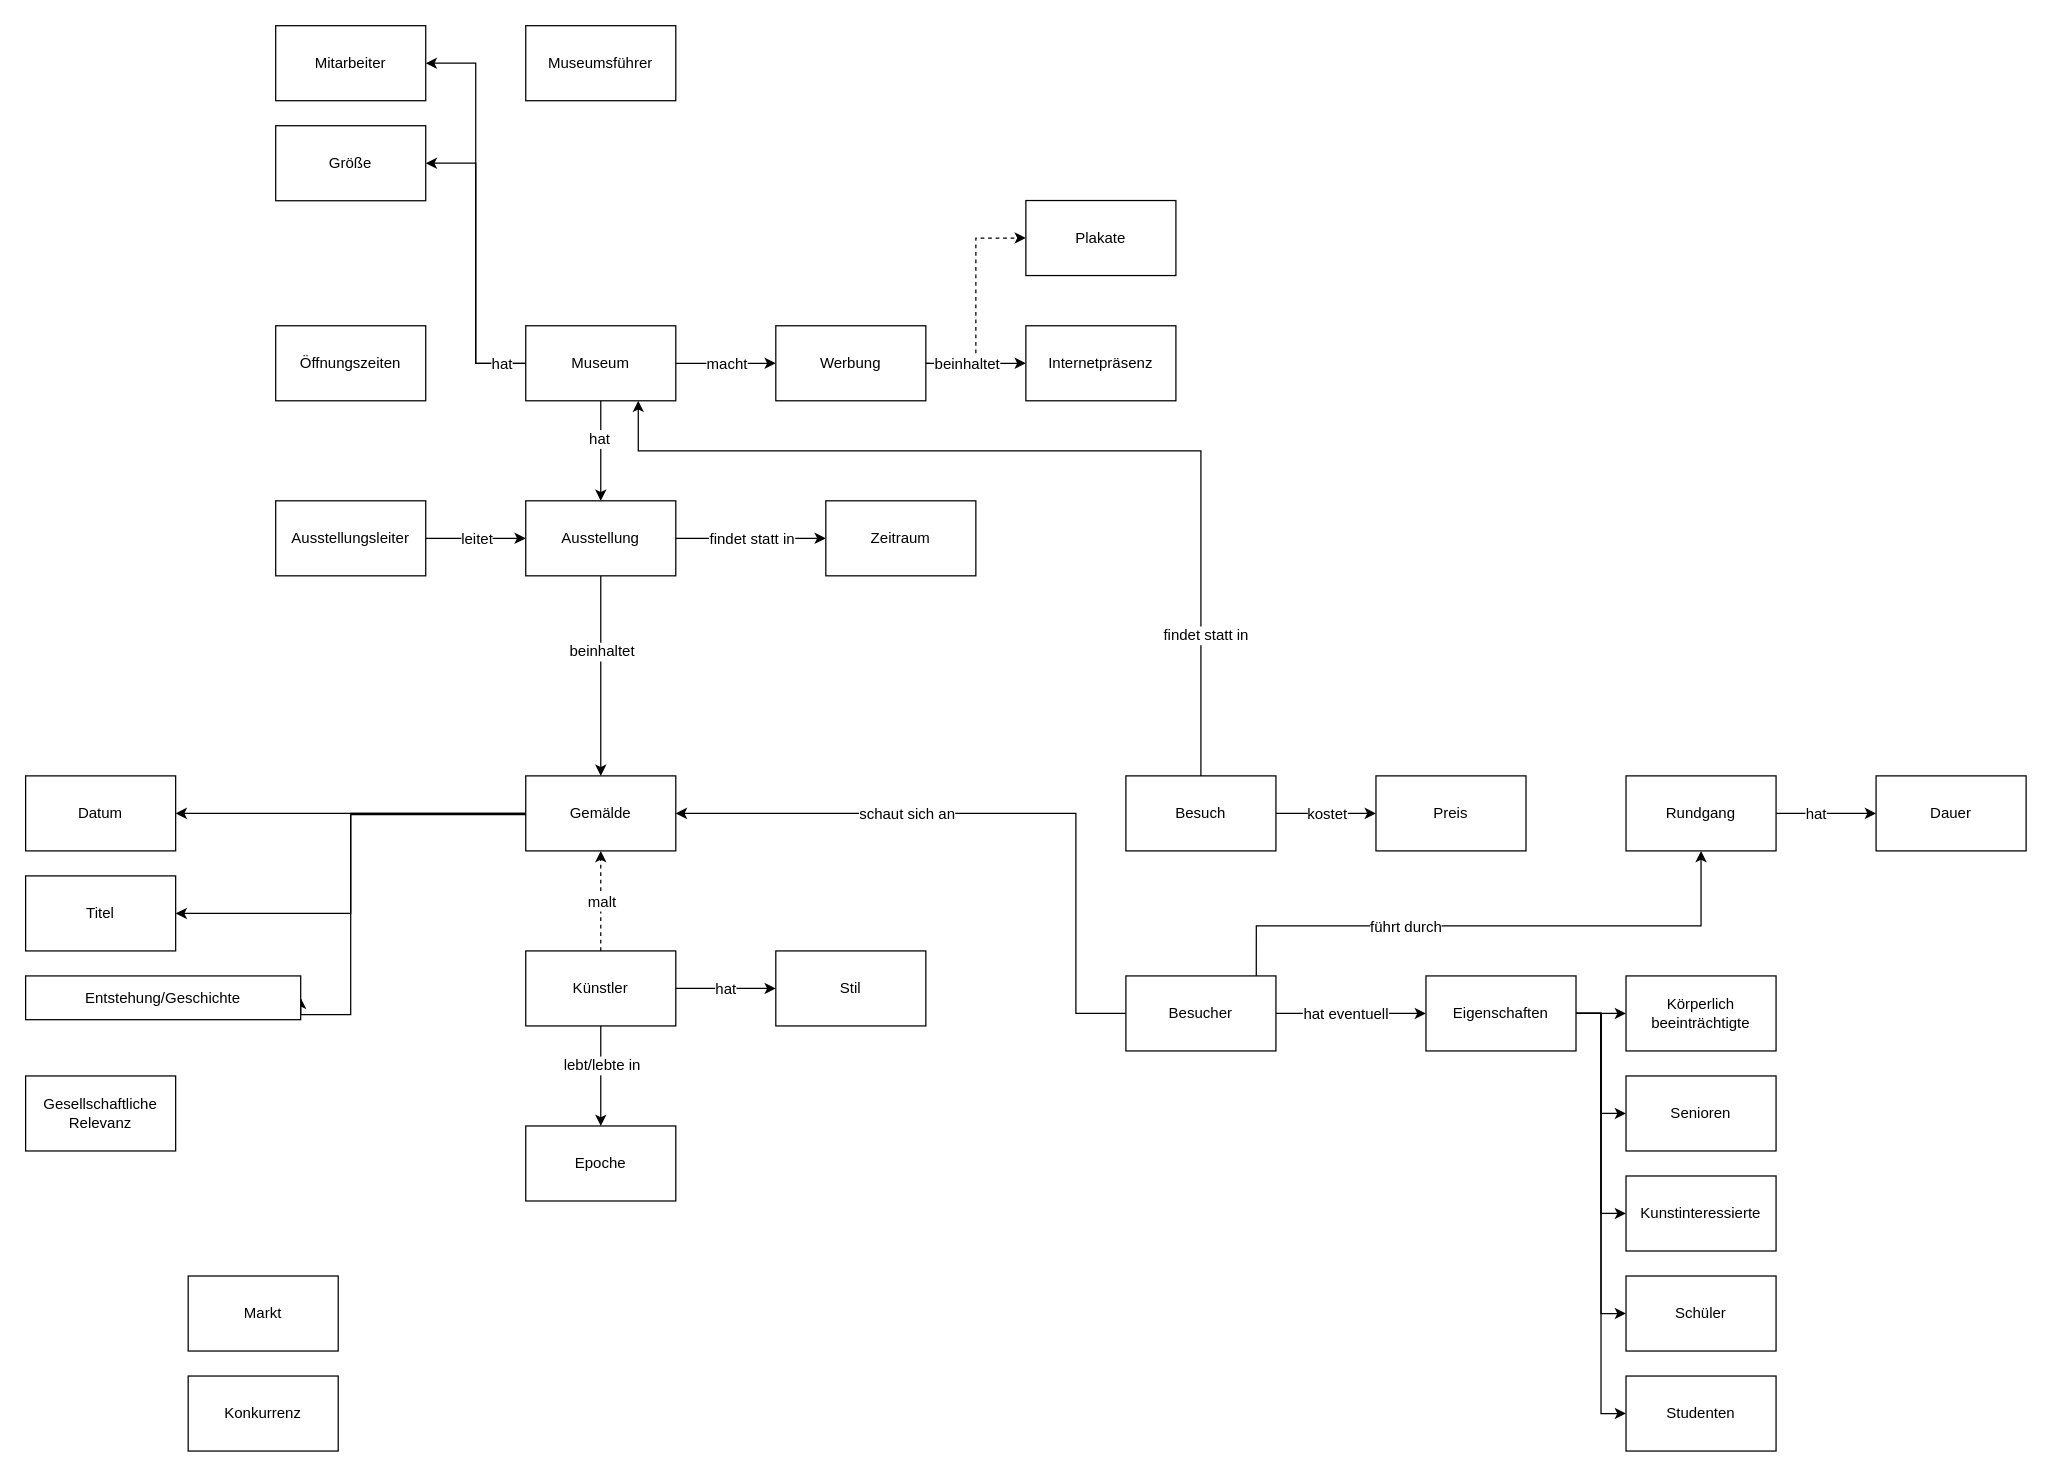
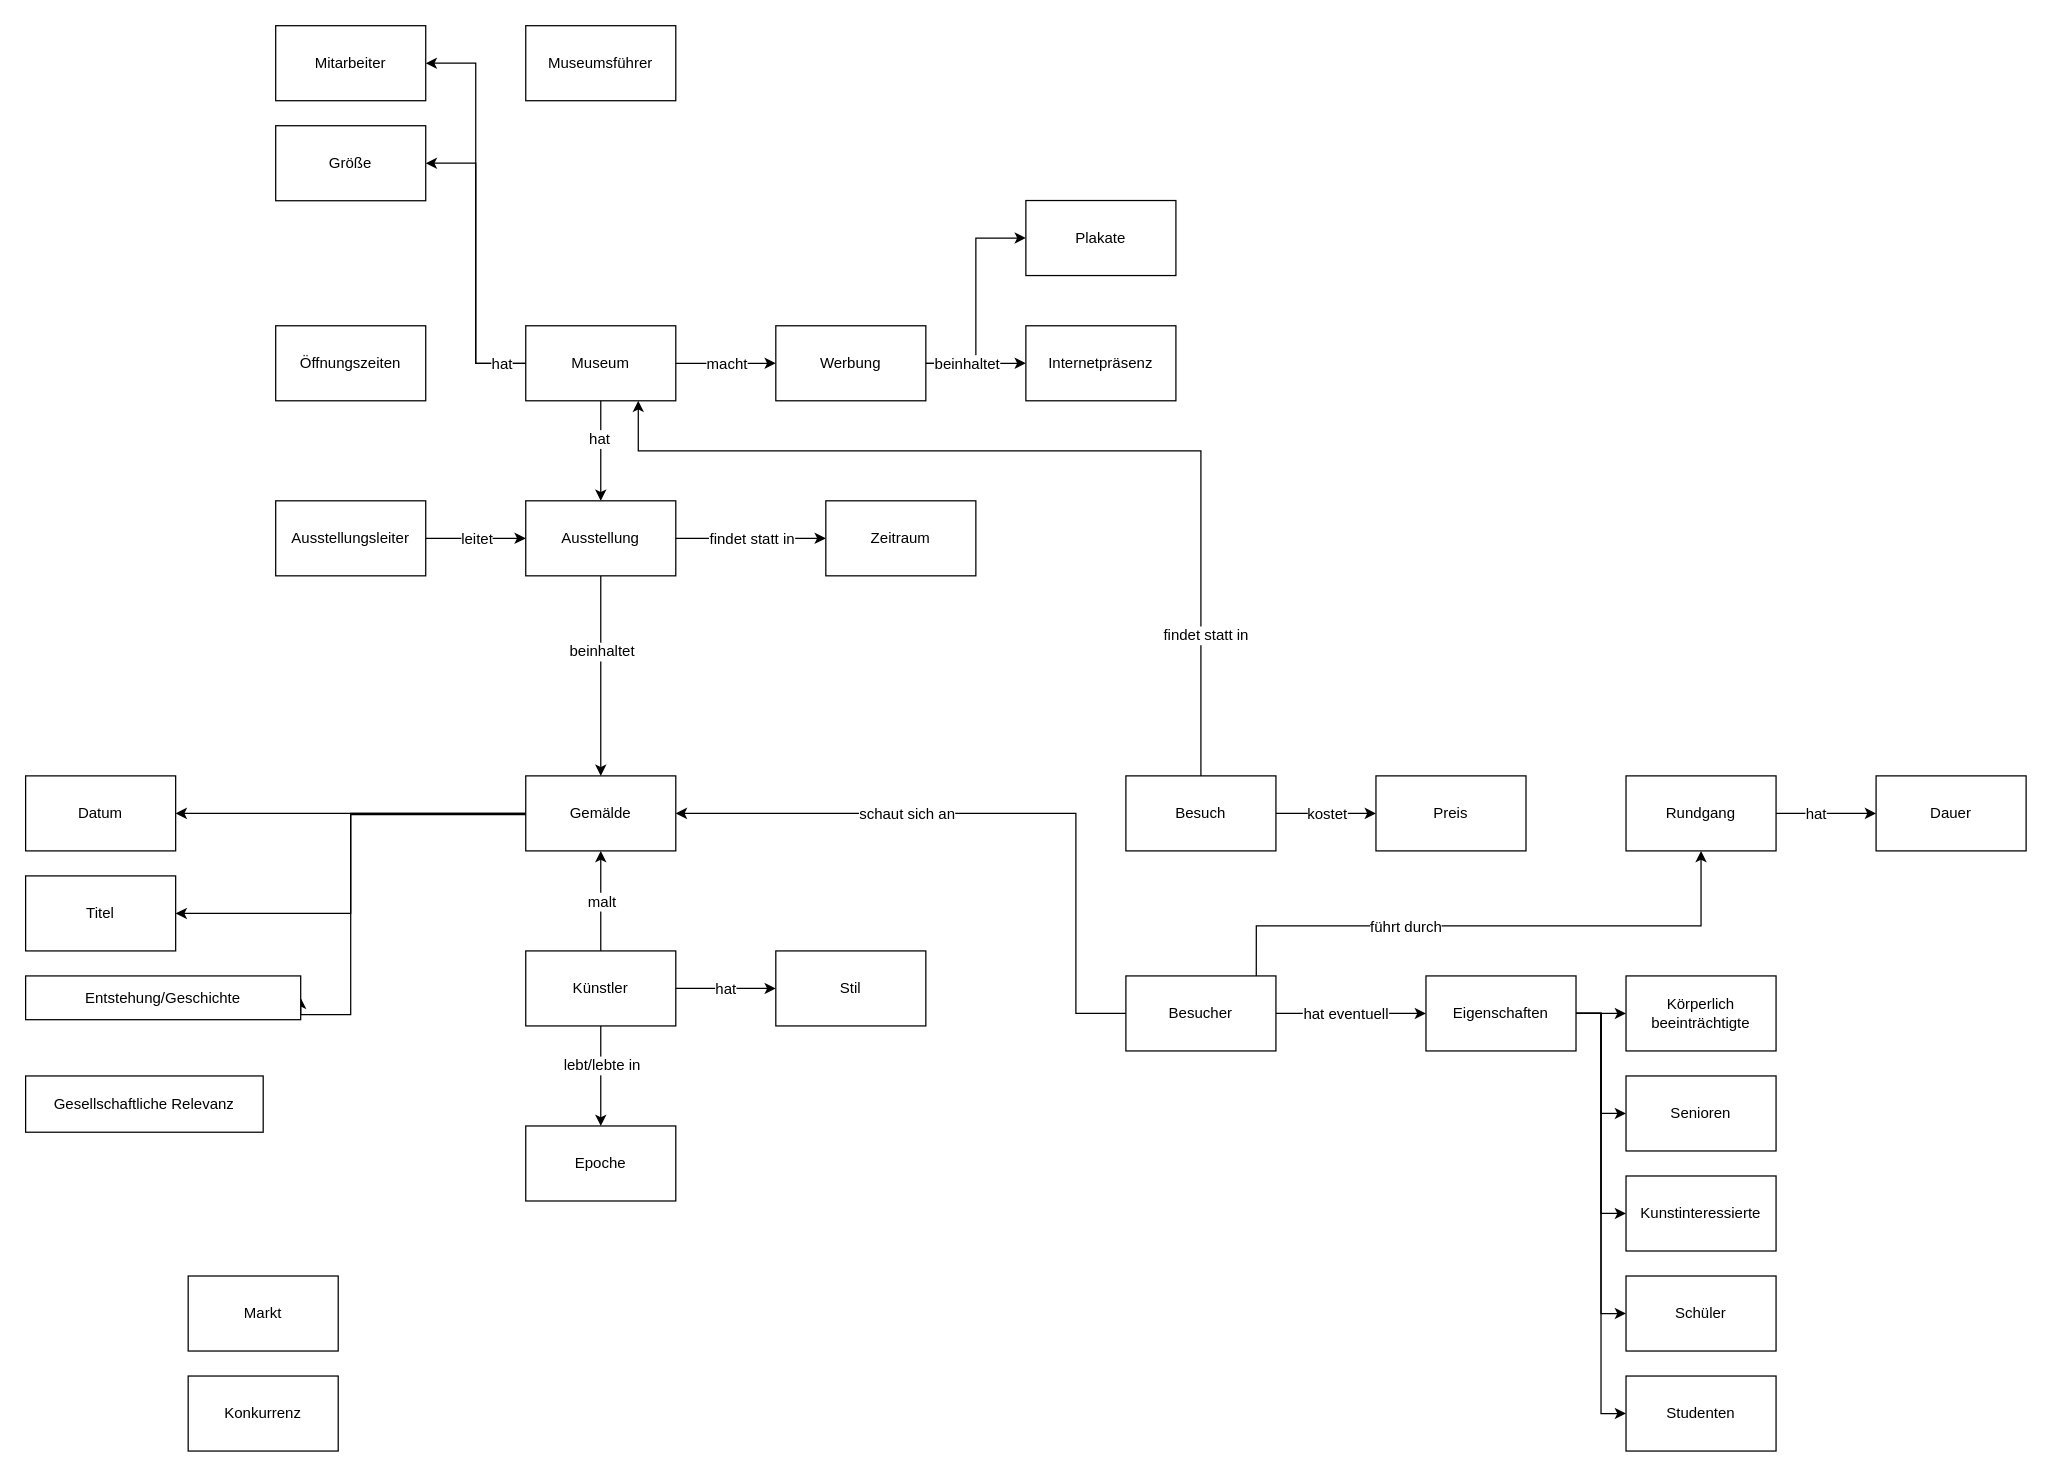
edge "Werbung" -> "Plakate": style dashed -> solid
edge "Künstler" -> "Gemälde": style dashed -> solid
node "Gesellschaftliche Relevanz": size 150x75 -> 238x56
